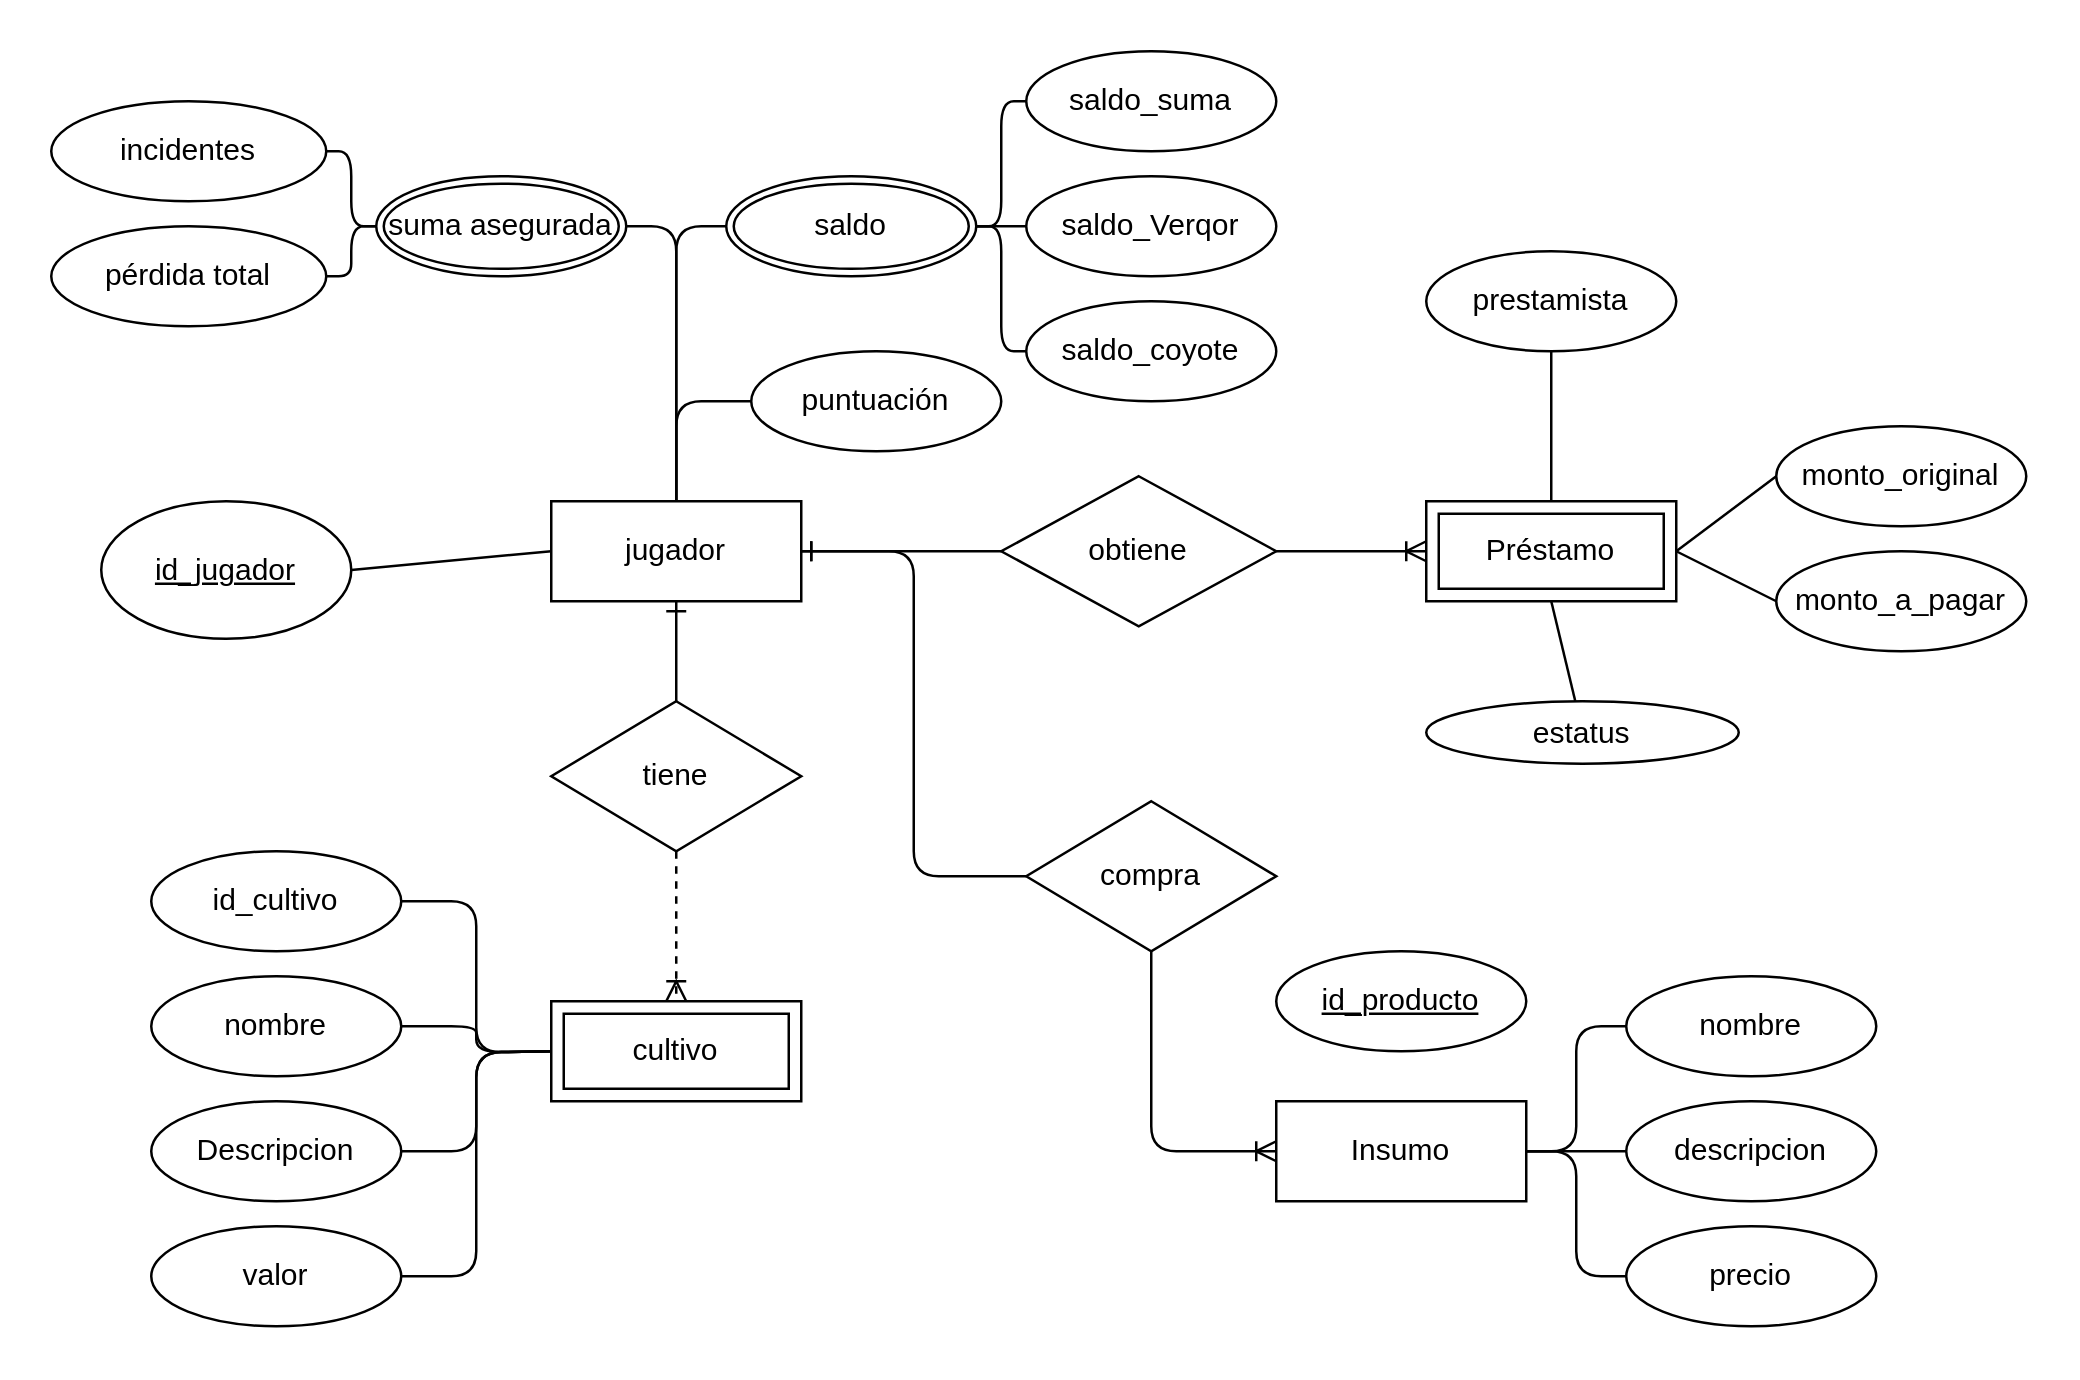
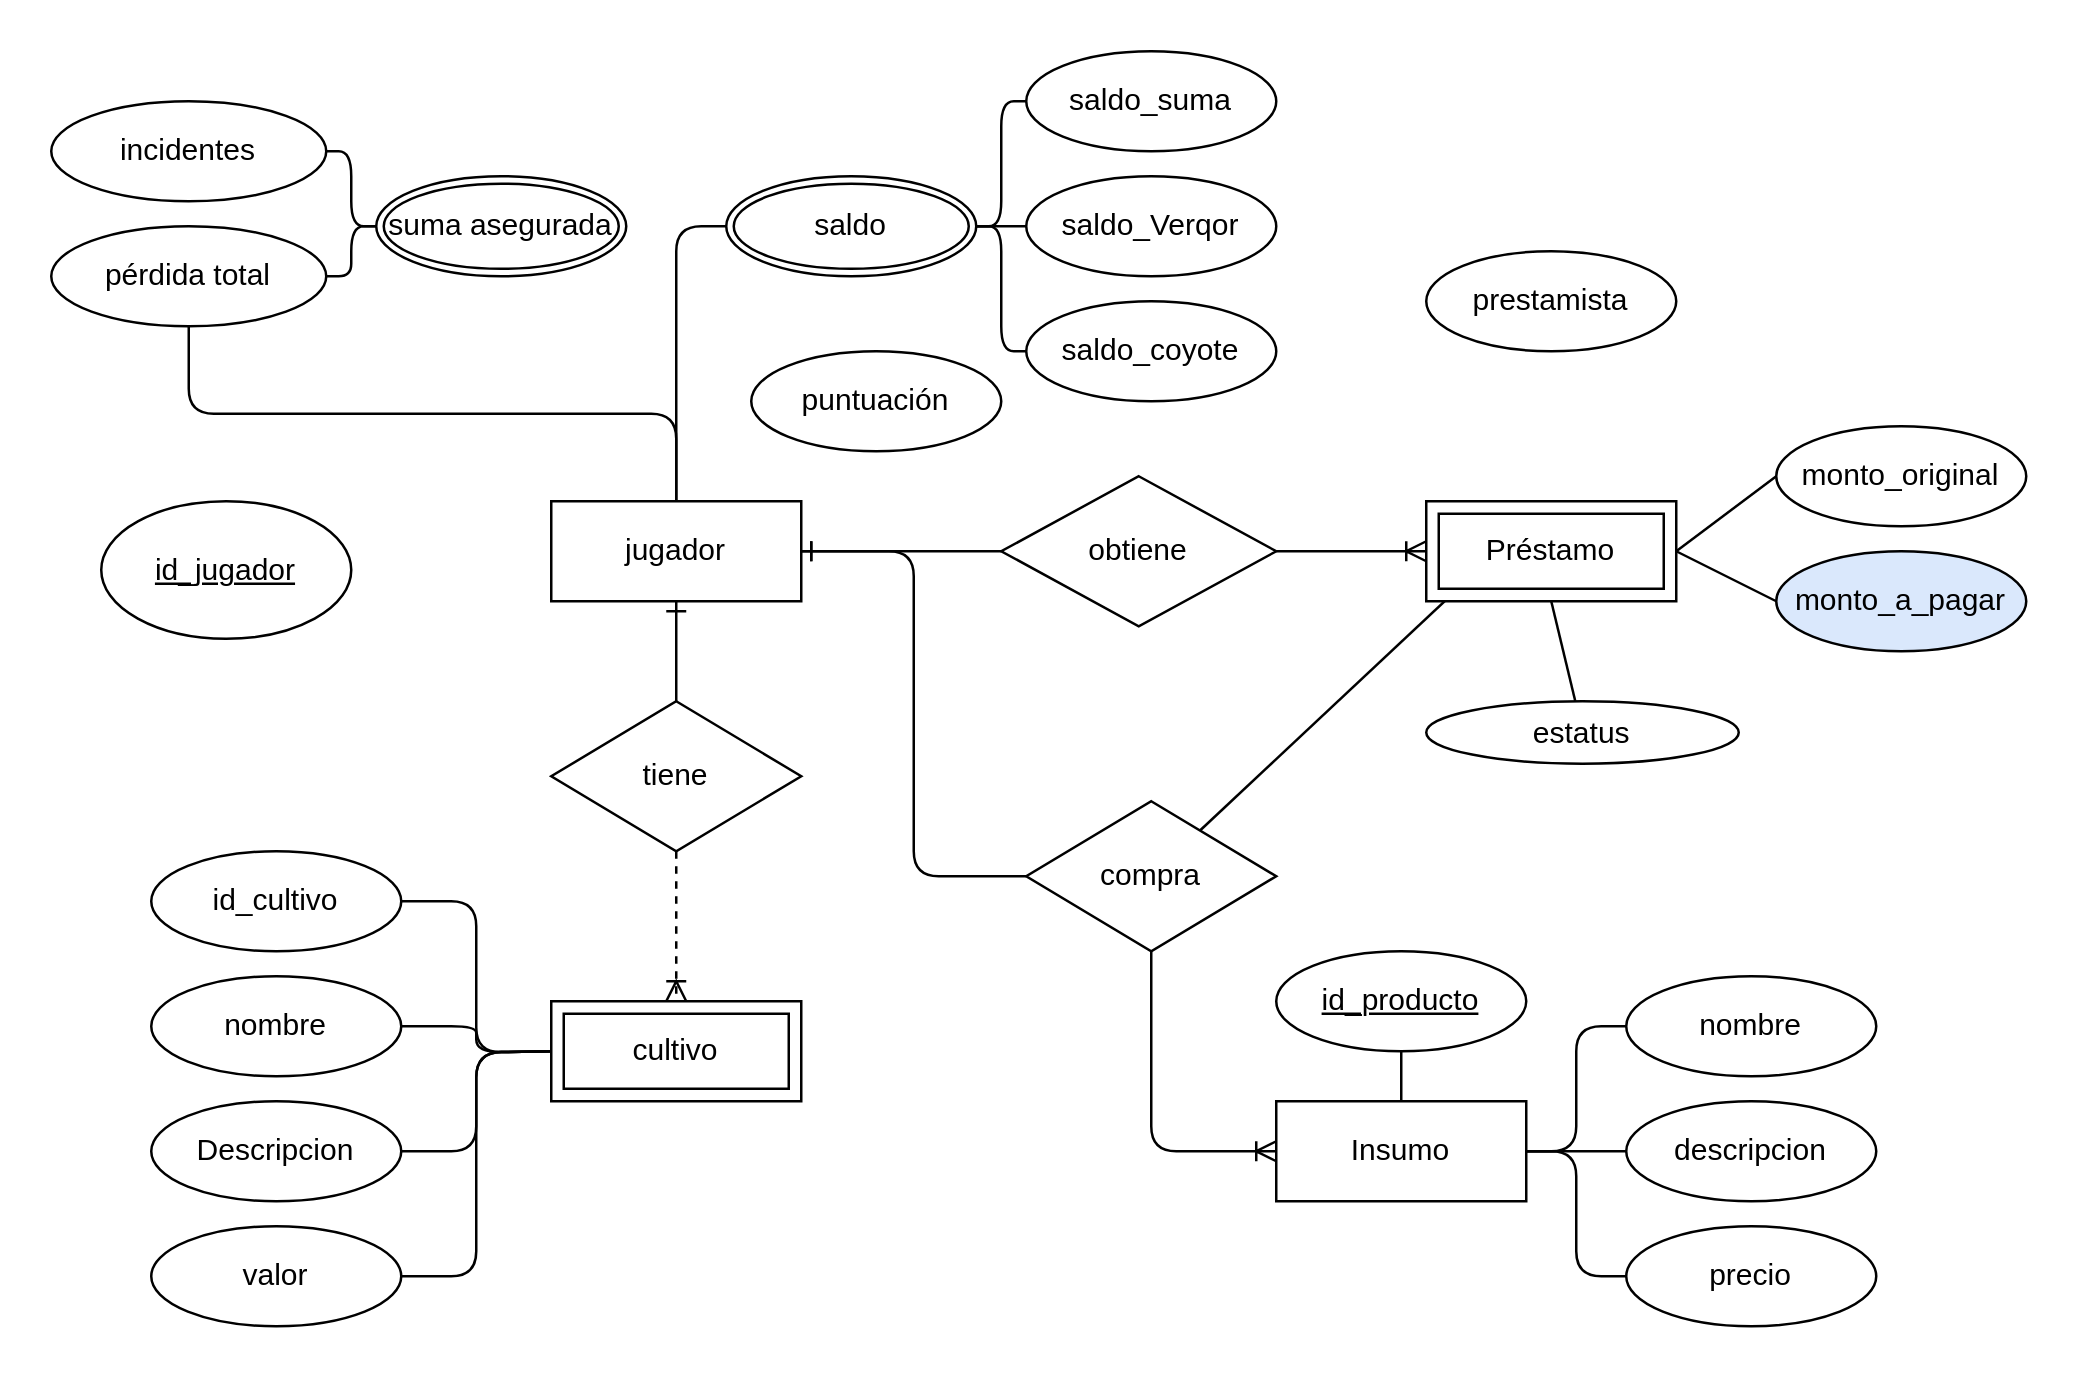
edge "suma asegurada" -- "jugador": removed
edge "puntuación" -- "jugador": now "pérdida total" -- "jugador"
edge "prestamista" -- "Préstamo": now "compra" -- "Préstamo"
edge "jugador" -- "id_jugador": removed
node "monto_a_pagar": fillcolor #ffffff -> #dae8fc
edge "id_producto" -- "Insumo": added
